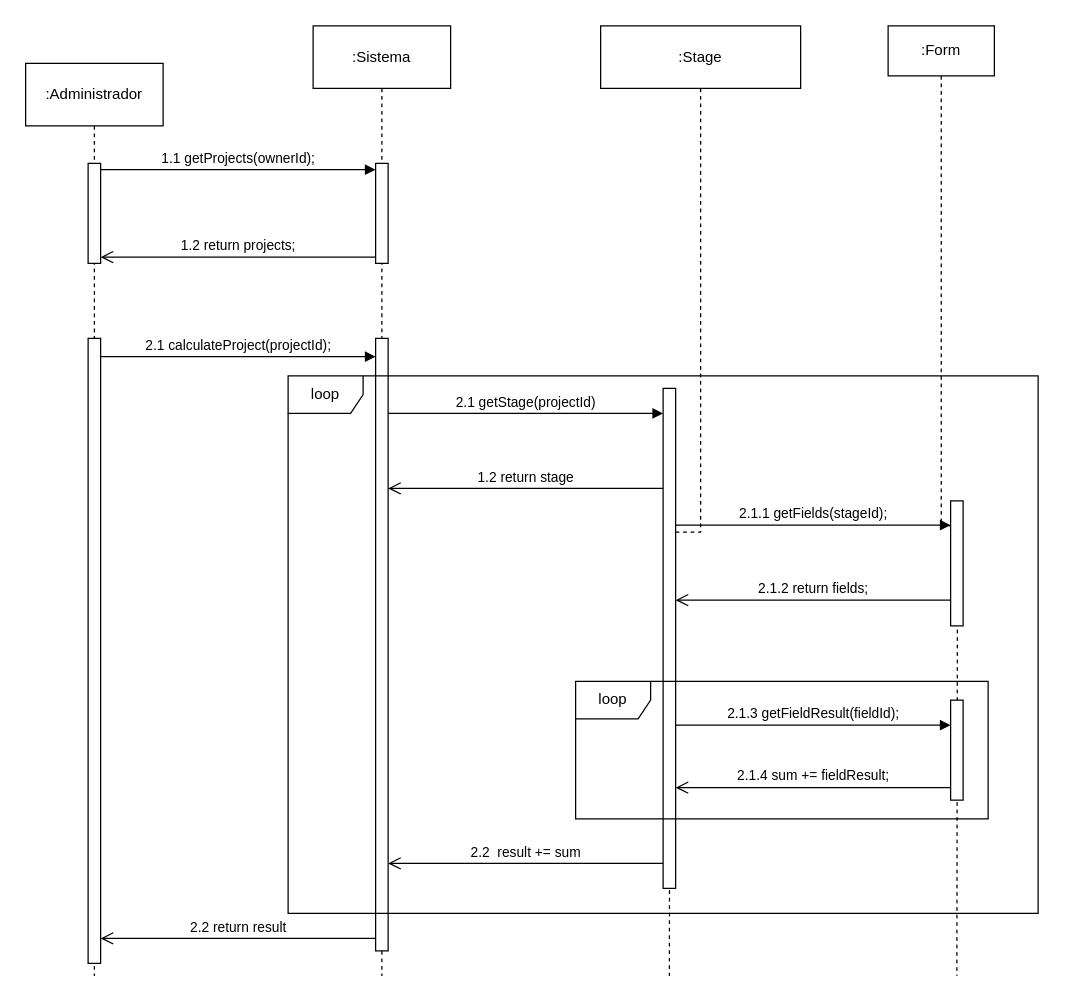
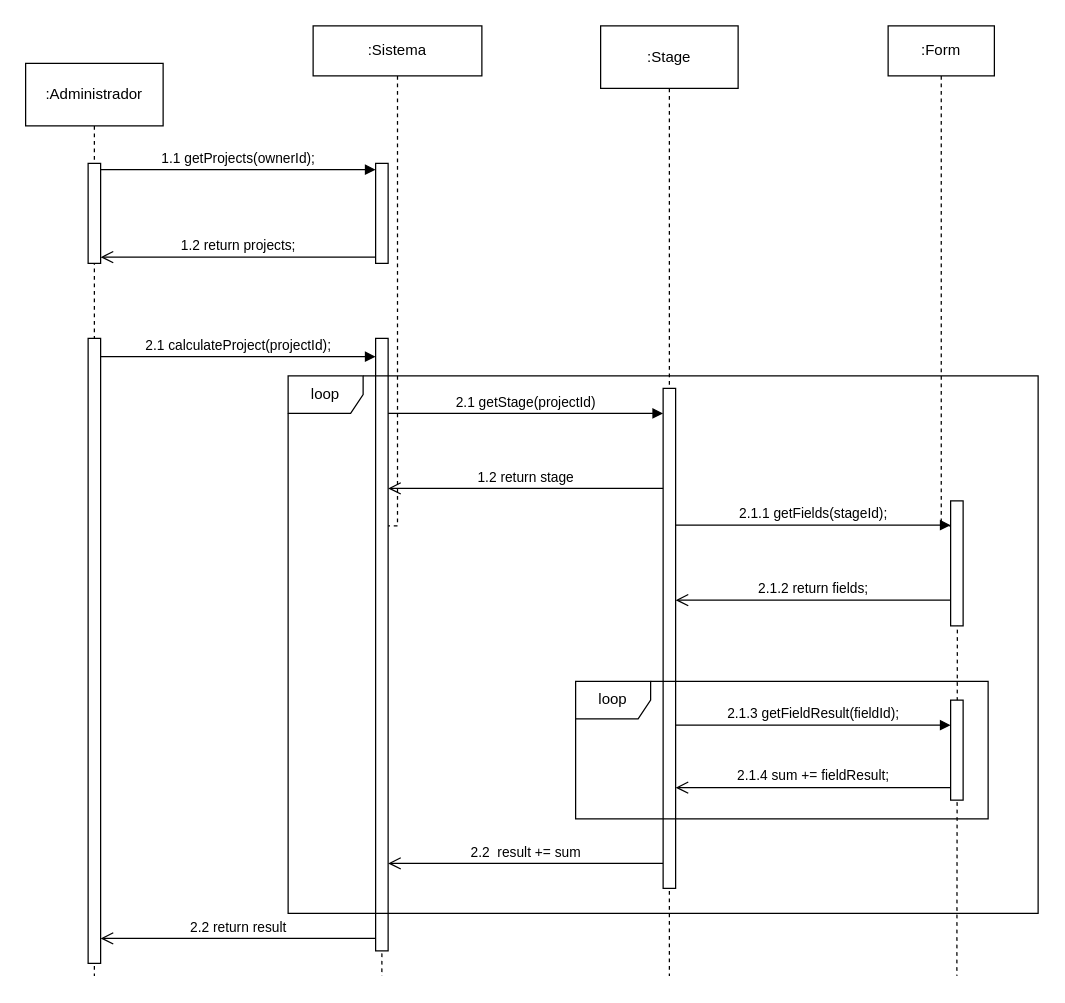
node ":Sistema": size 138x63 -> 169x50
node ":Stage": size 200x63 -> 138x63
